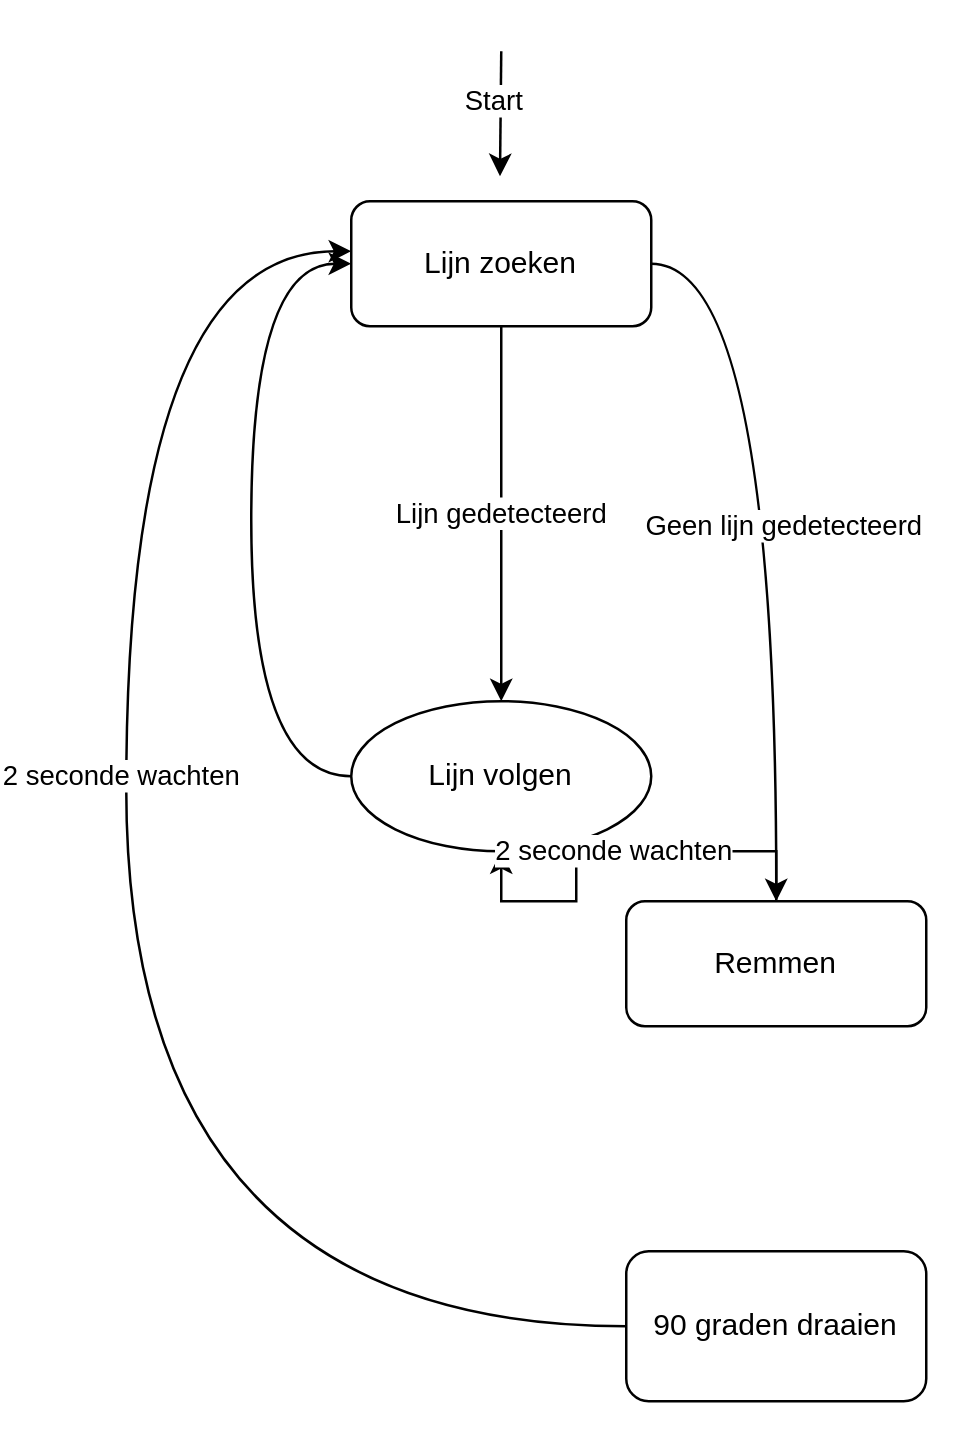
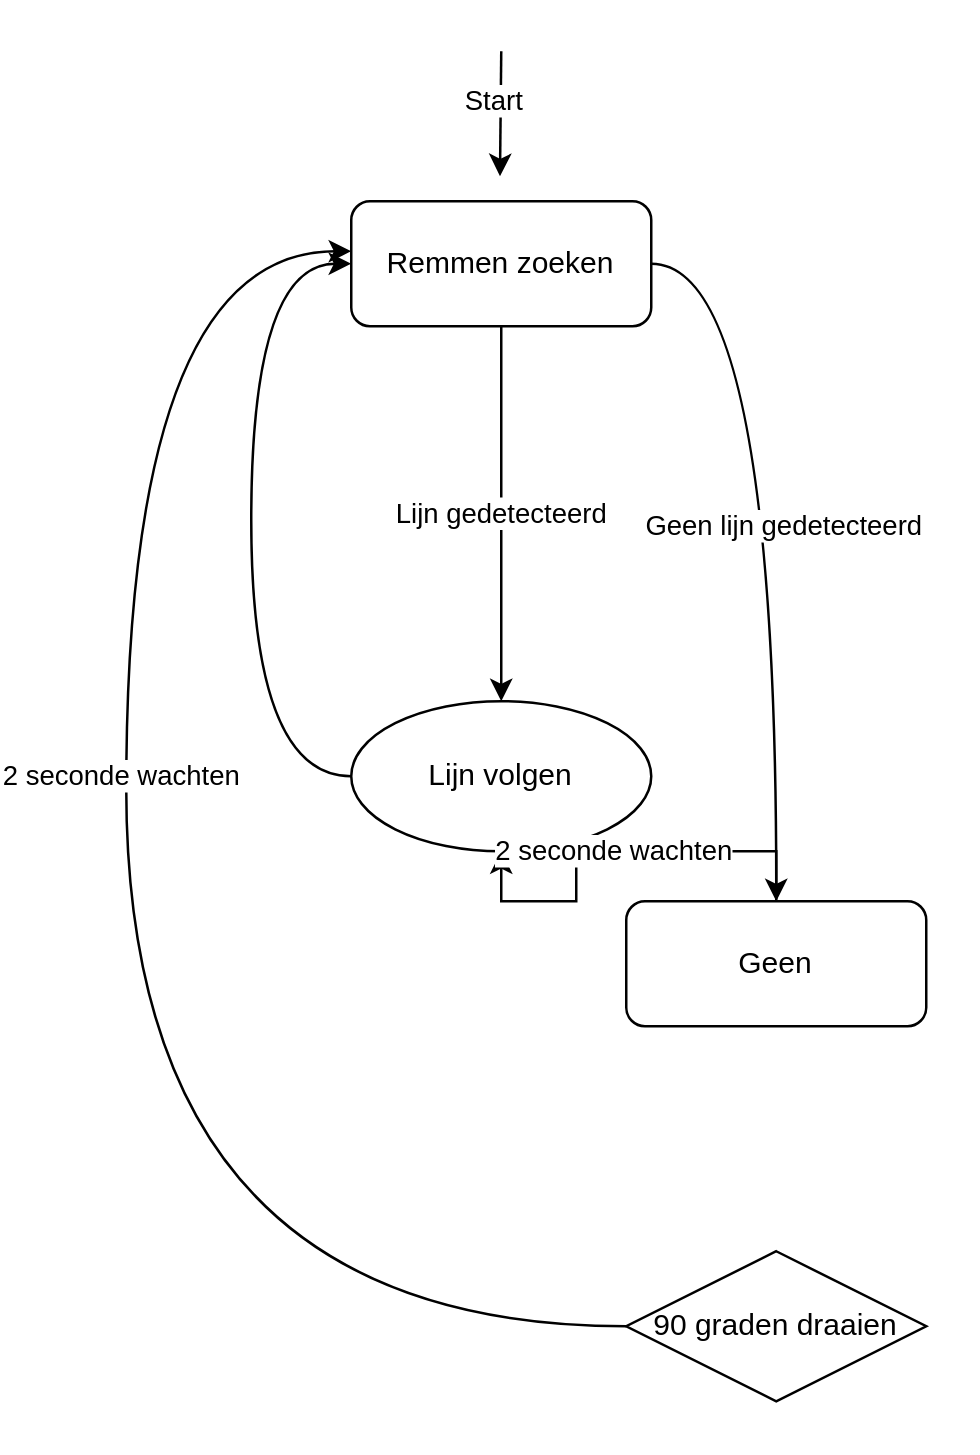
node "Lijn zoeken": label "Lijn zoeken" -> "Remmen zoeken"
node "Remmen": label "Remmen" -> "Geen"
node "90 graden draaien": shape rounded rectangle -> diamond
